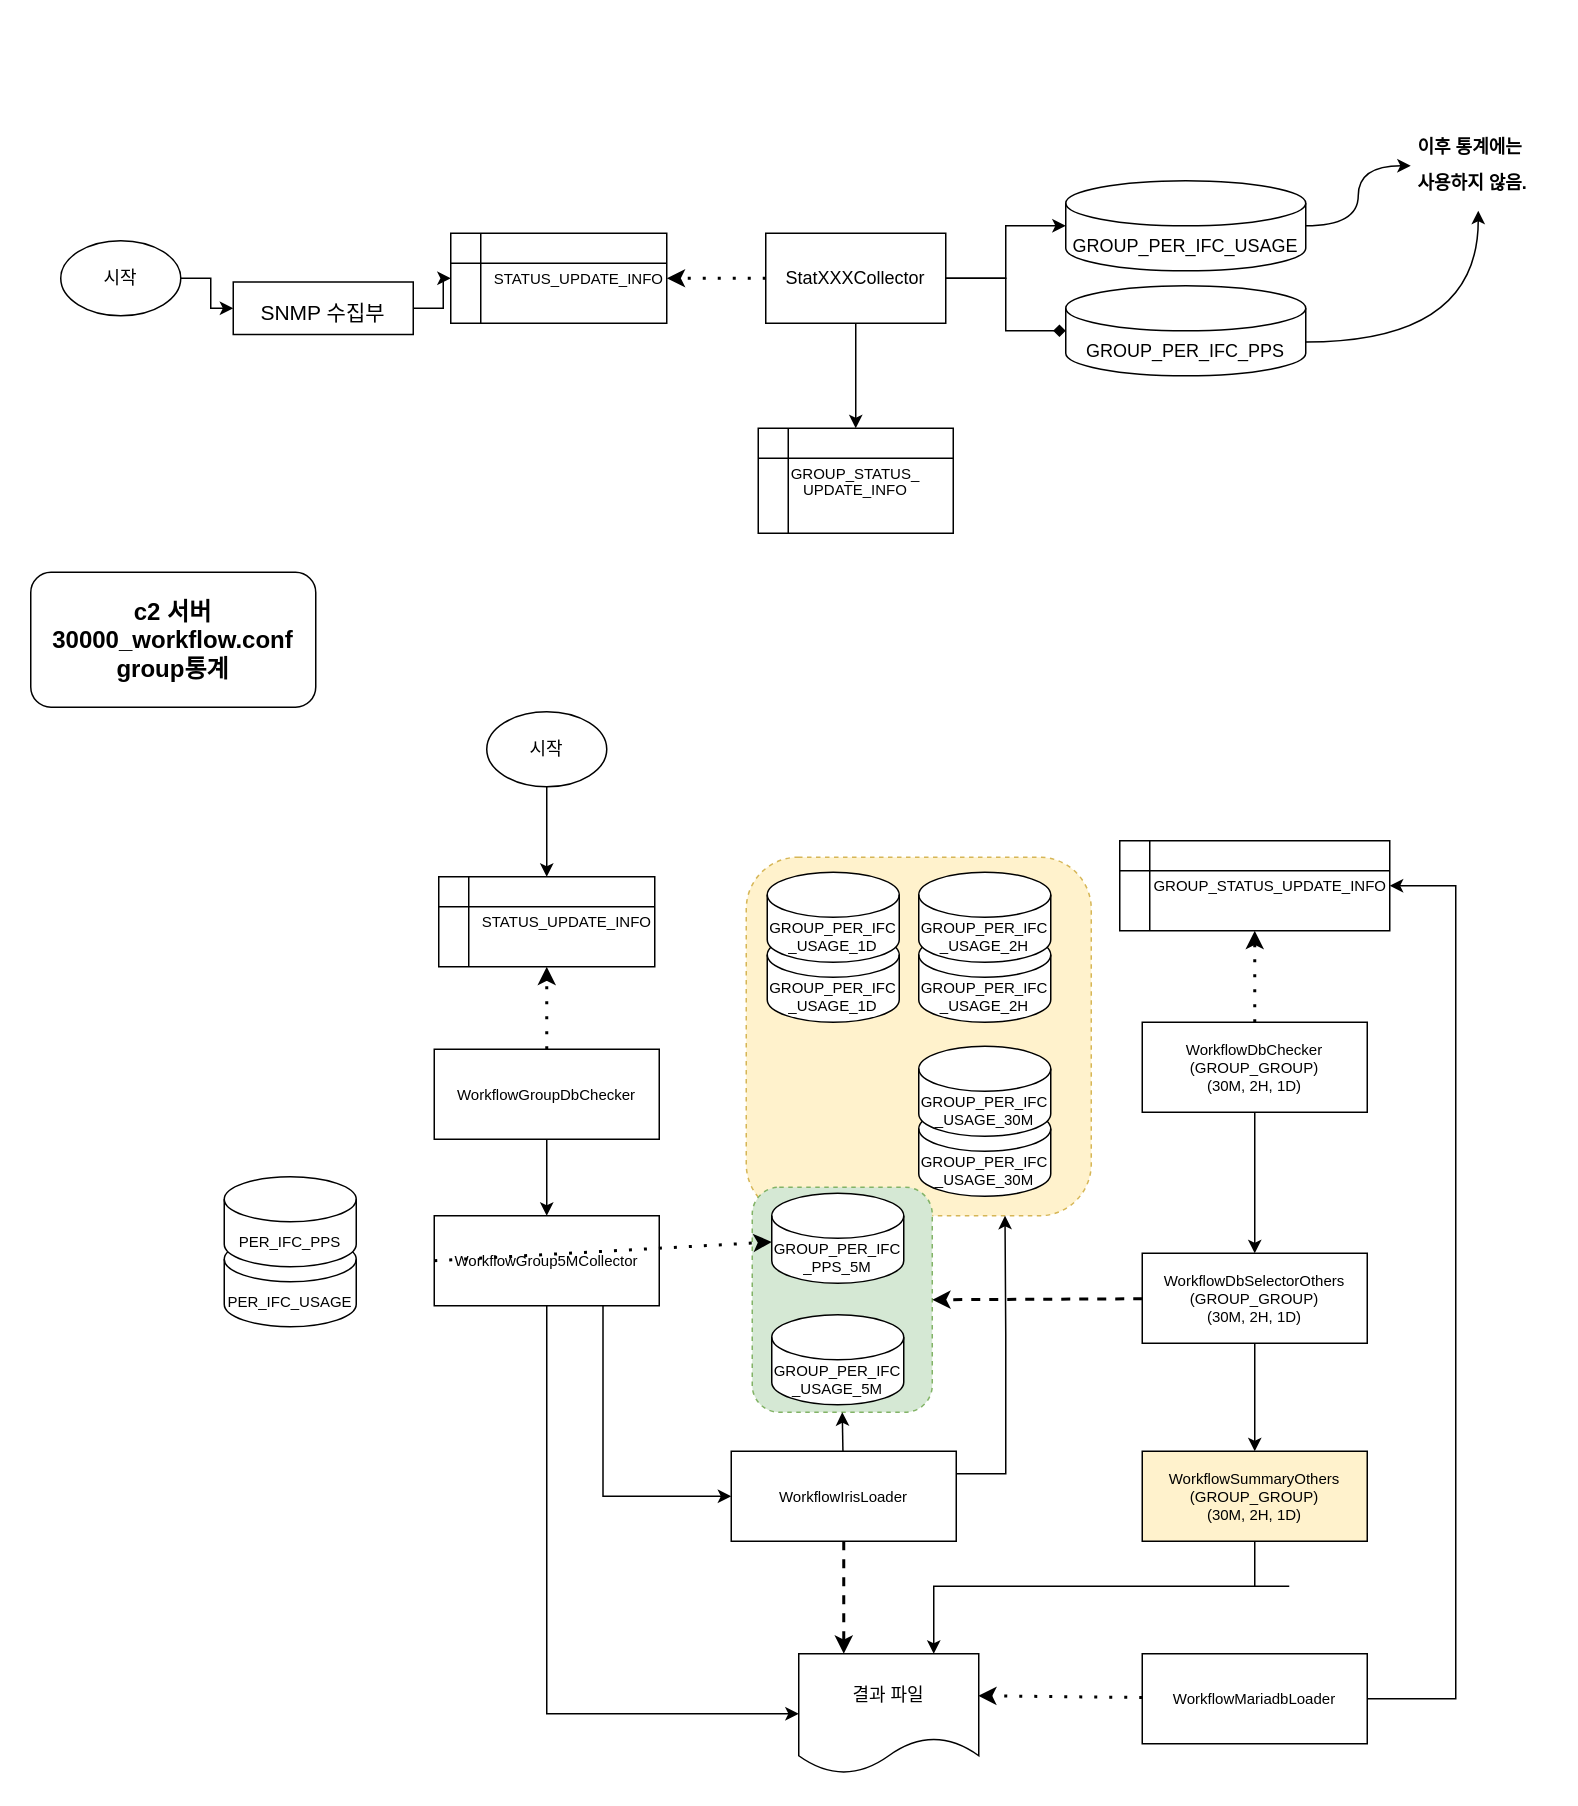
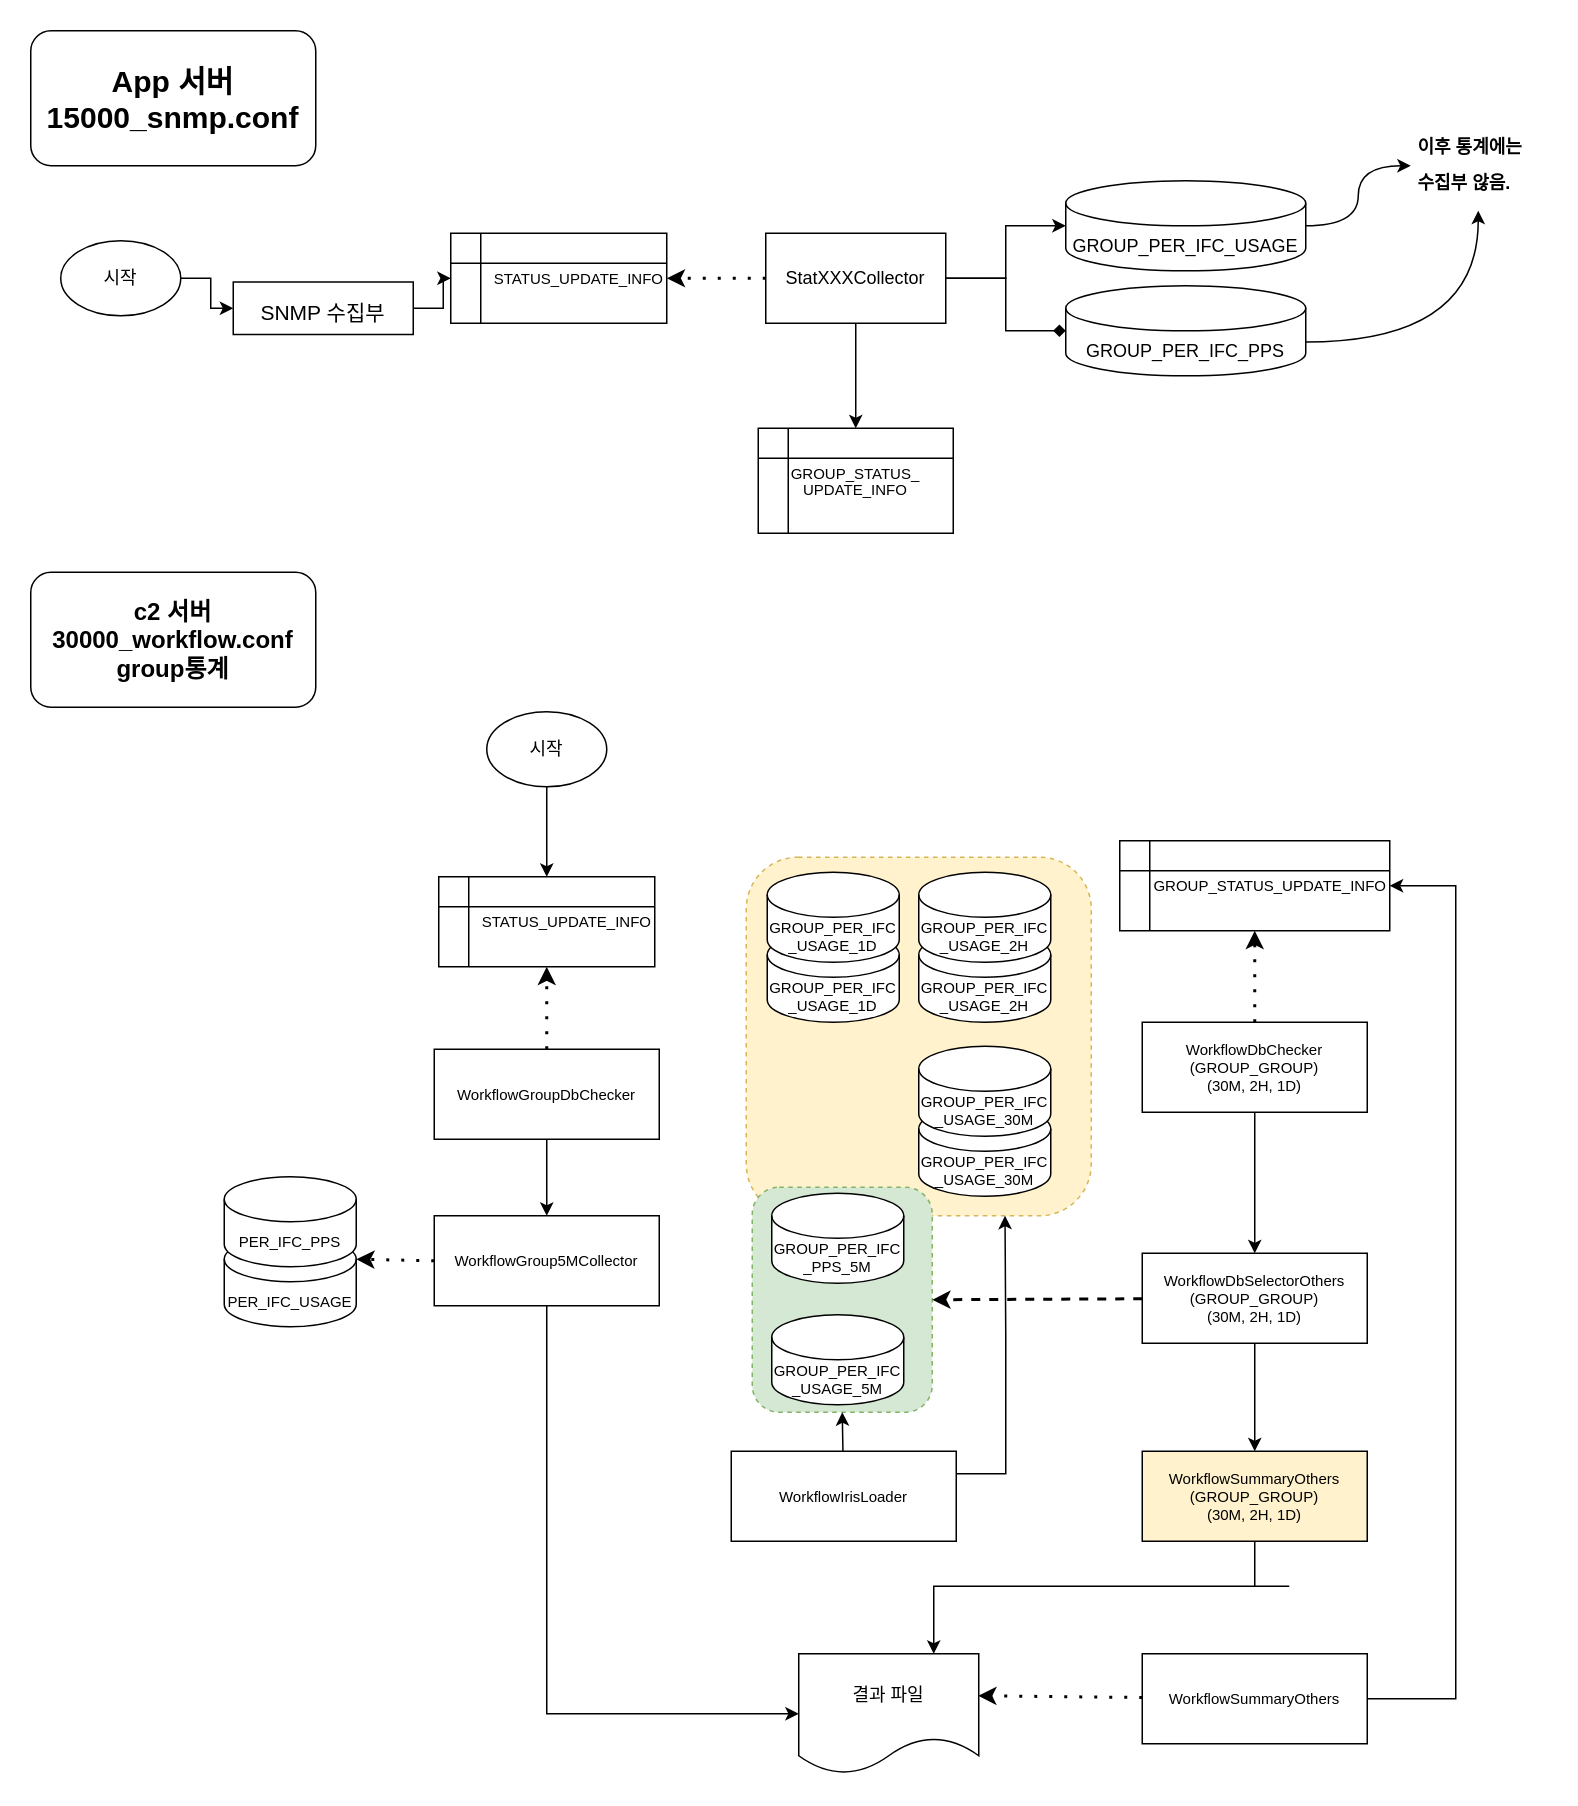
node "App 서버 15000_snmp.conf": added
node "이후 통계에는 사용하지 않음.": label "이후 통계에는 사용하지 않음." -> "이후 통계에는 수집부 않음."
edge "WorkflowGroup5MCollector" -> "GROUP_PER_IFC _PPS_5M": now "WorkflowGroup5MCollector" -> "PER_IFC_USAGE"
edge "WorkflowGroup5MCollector" -> "WorkflowIrisLoader": removed
edge "WorkflowIrisLoader" -> "결과 파일": removed
node "WorkflowMariadbLoader": label "WorkflowMariadbLoader" -> "WorkflowSummaryOthers"
